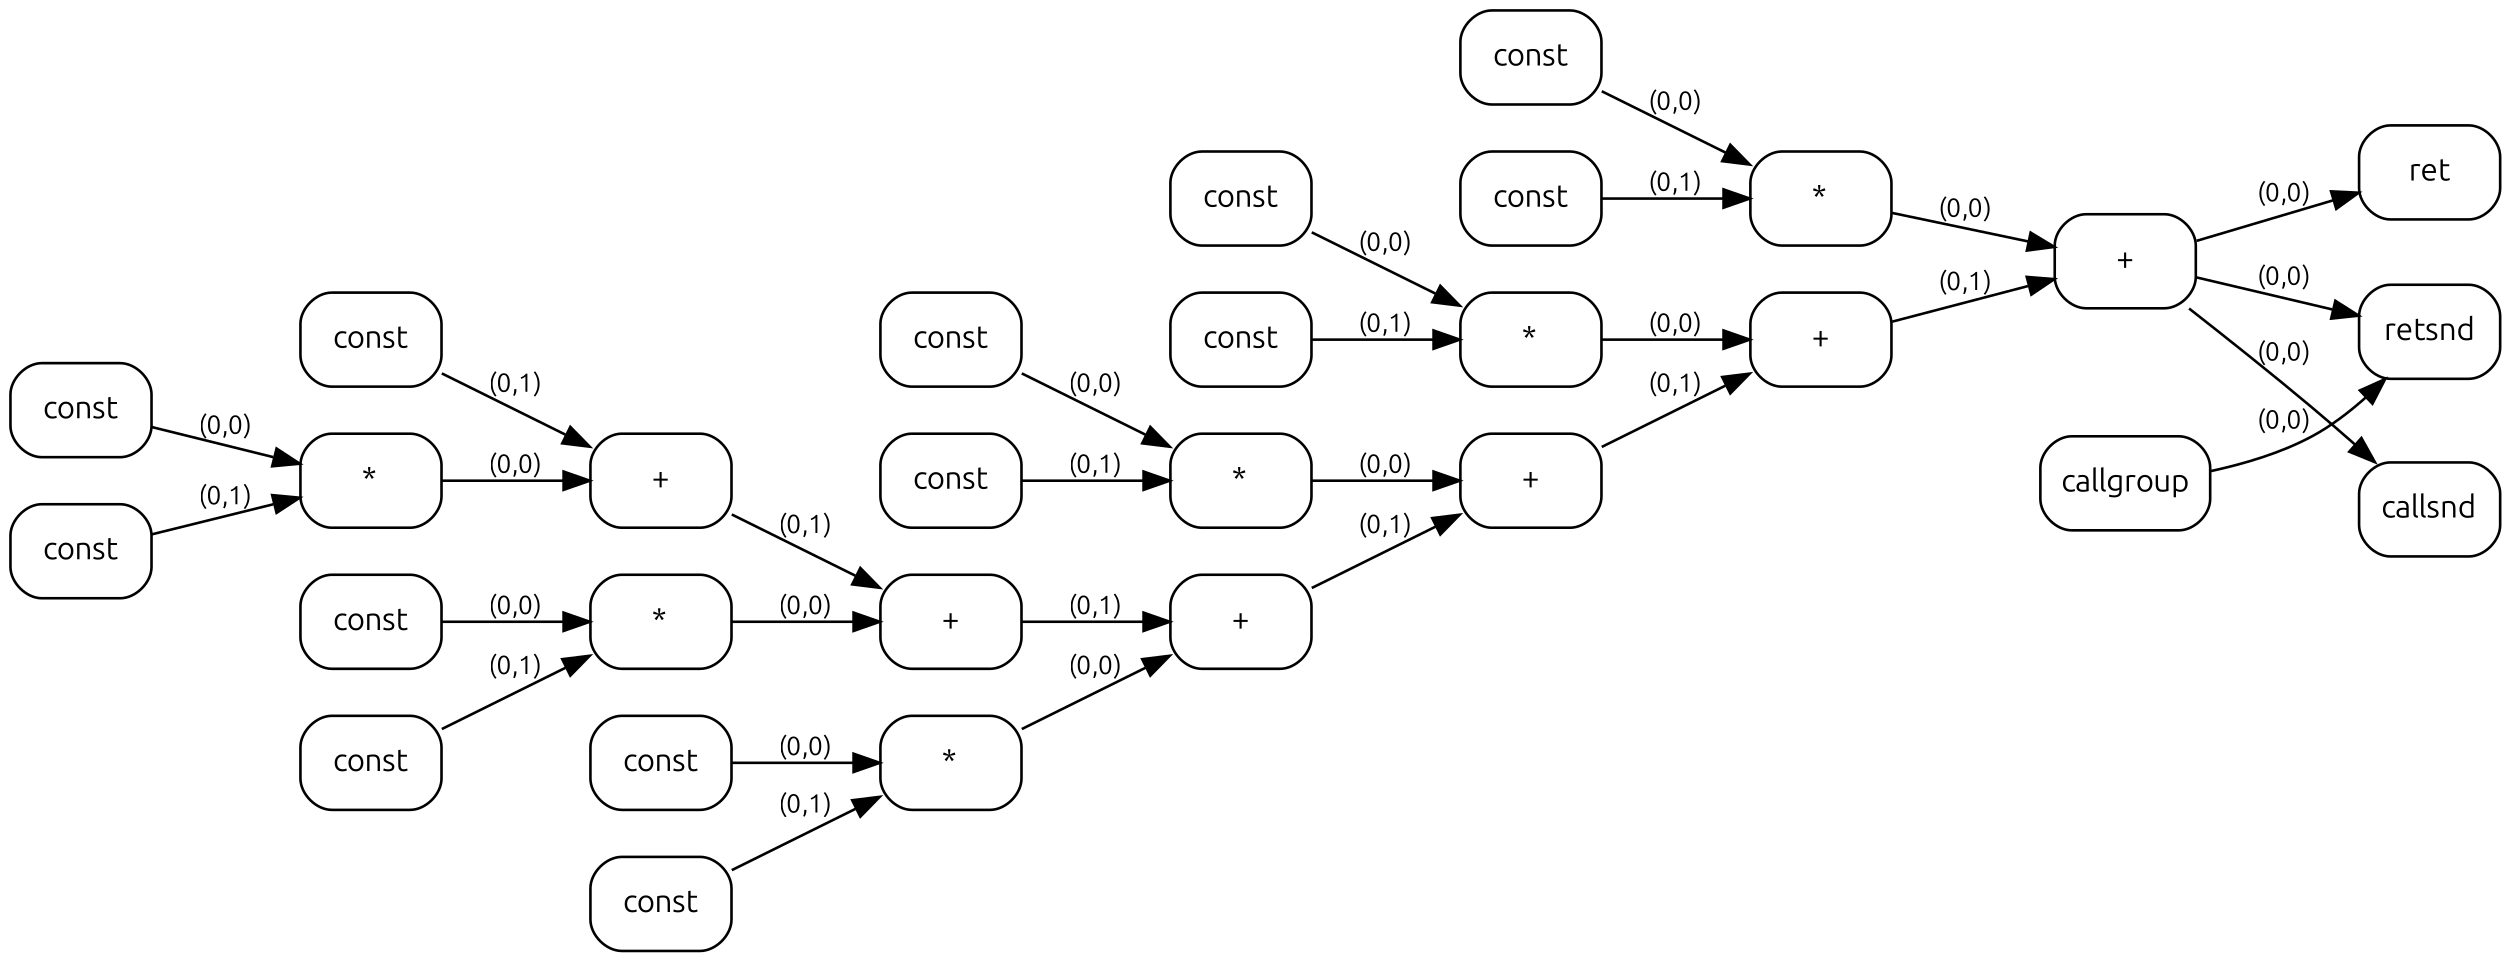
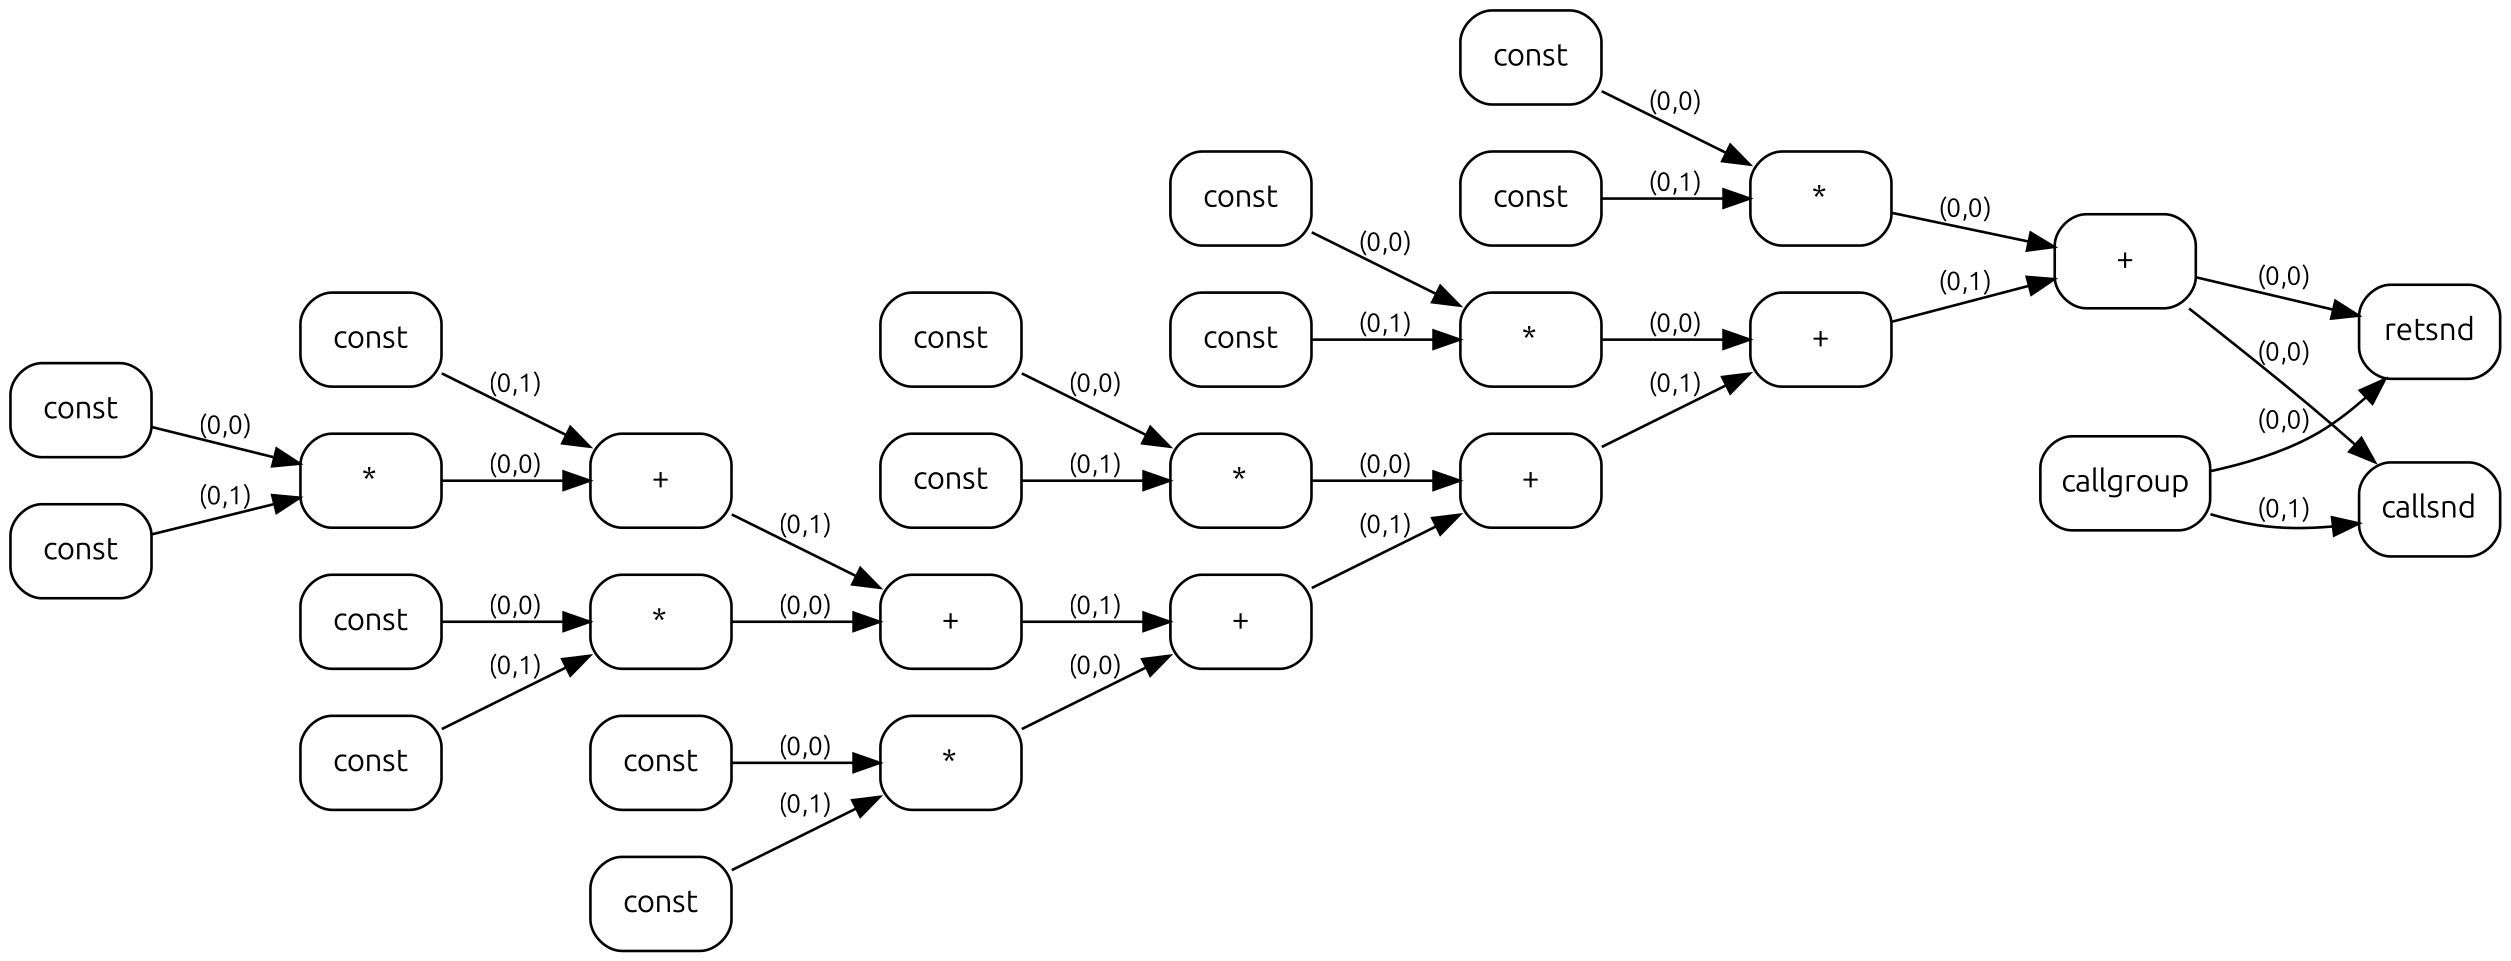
node "ret": removed
edge "callgroup" -> "callsnd": added, label "(0,1)"
